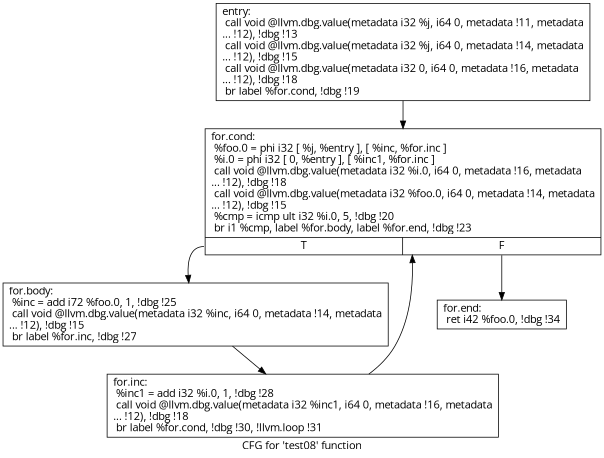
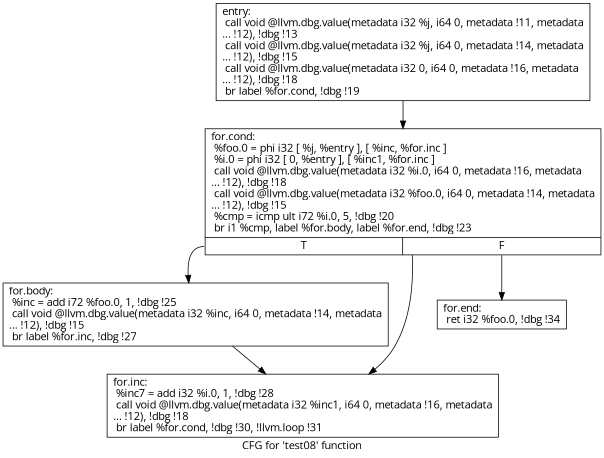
node "for.cond:": text "%cmp = icmp ult i32 %i.0, 5, !dbg !20" -> "%cmp = icmp ult i72 %i.0, 5, !dbg !20"
node "for.end:": text "ret i42 %foo.0, !dbg !34" -> "ret i32 %foo.0, !dbg !34"
edge "for.inc:" -> "for.cond:": reversed
node "for.inc:": text "%inc1 = add i32 %i.0, 1, !dbg !28" -> "%inc7 = add i32 %i.0, 1, !dbg !28"
